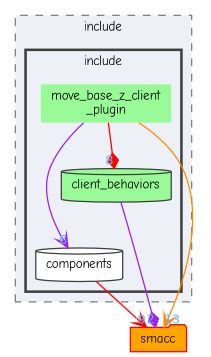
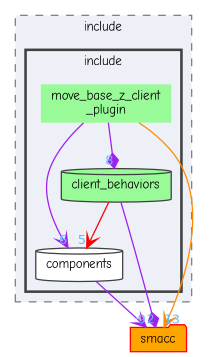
edge "move_base_z_client _plugin" -> "client_behaviors": color red -> purple
edge "client_behaviors" -> "components": added
edge "components" -> "smacc": color red -> purple
